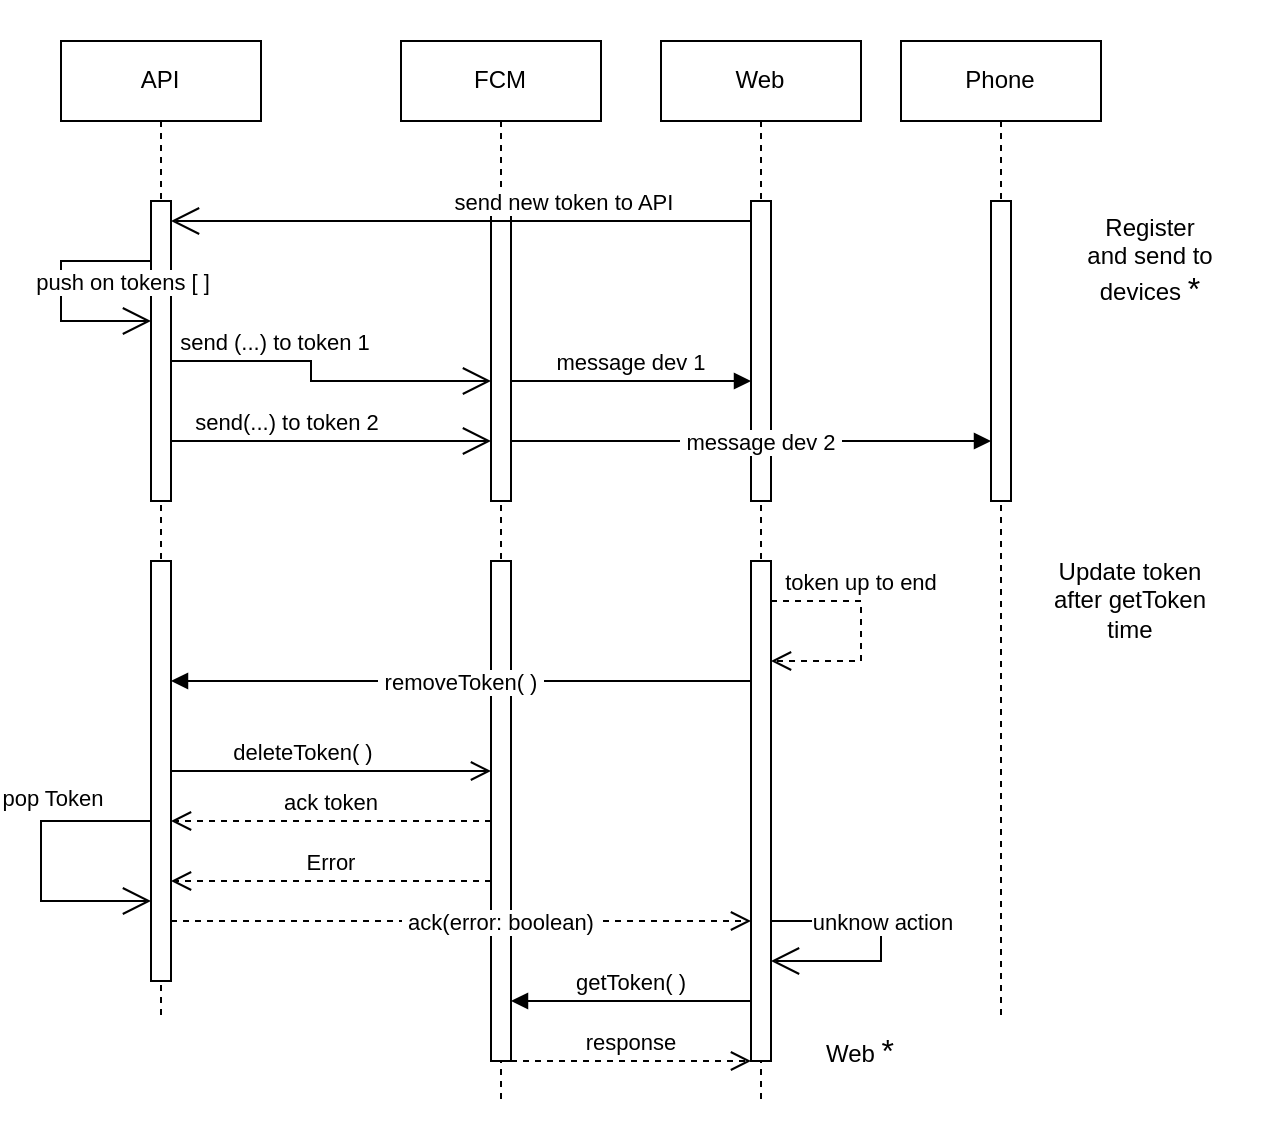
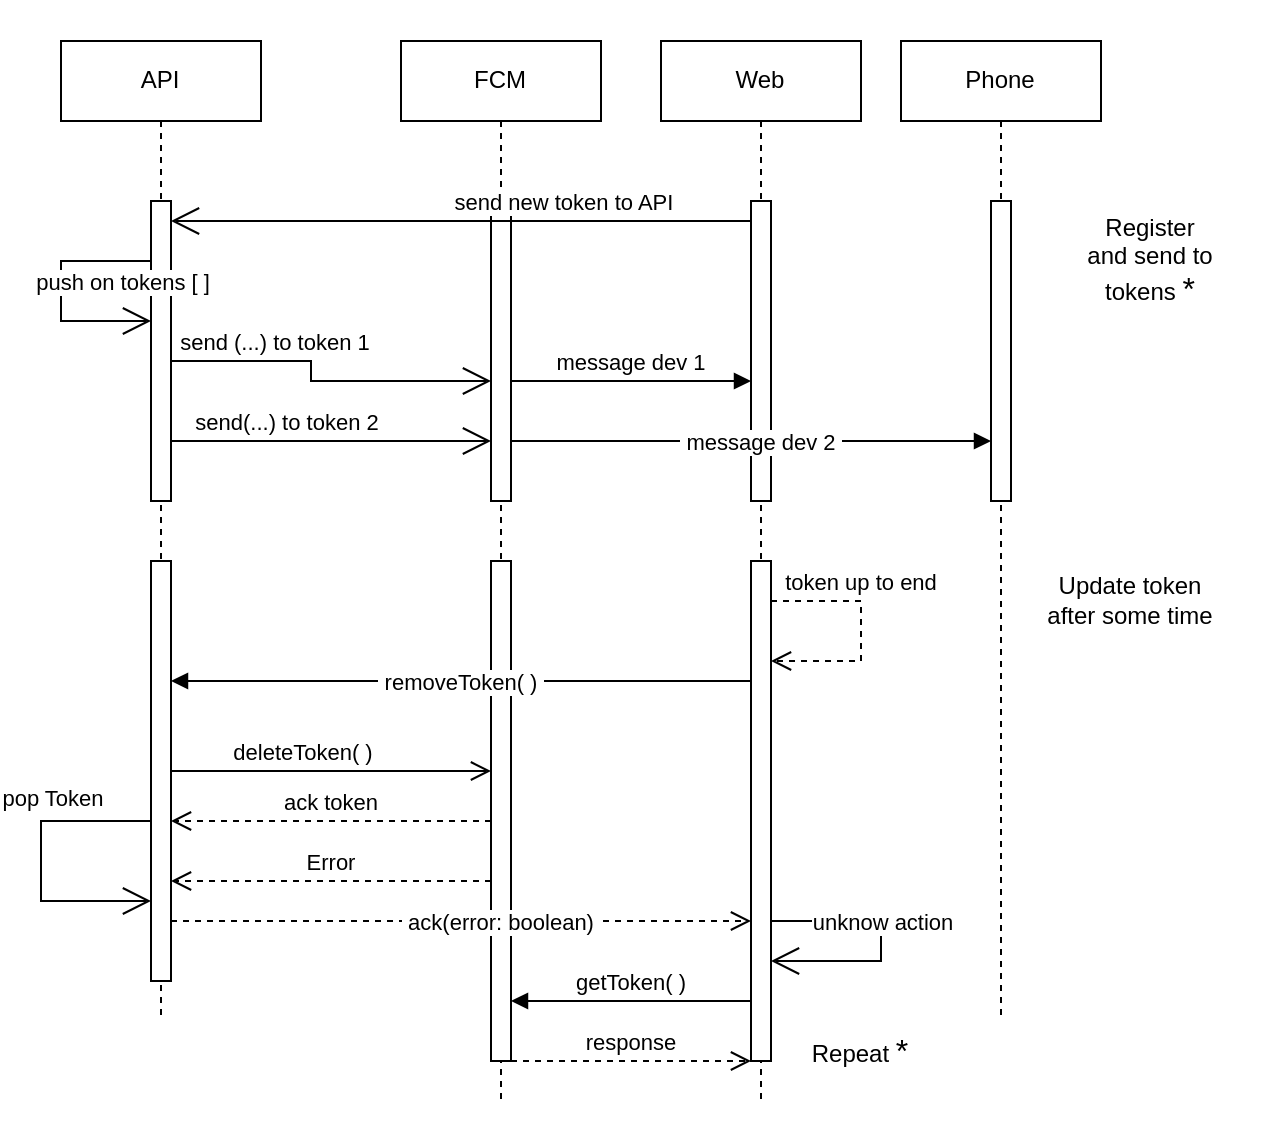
node "Register and send to devices *": label "Register and send to devices *" -> "Register and send to tokens *"
node "Update token after getToken time": label "Update token after getToken time" -> "Update token after some time"
node "Web *": label "Web *" -> "Repeat *"
